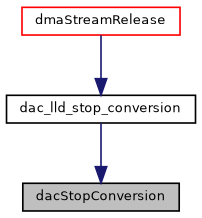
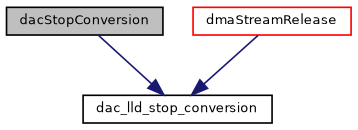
edge "dac_lld_stop_conversion" -> "dacStopConversion": reversed
